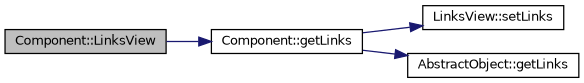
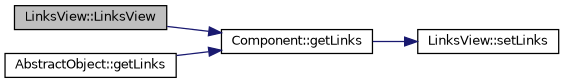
node "Component::LinksView": label "Component::LinksView" -> "LinksView::LinksView"
edge "Component::getLinks" -> "AbstractObject::getLinks": reversed
